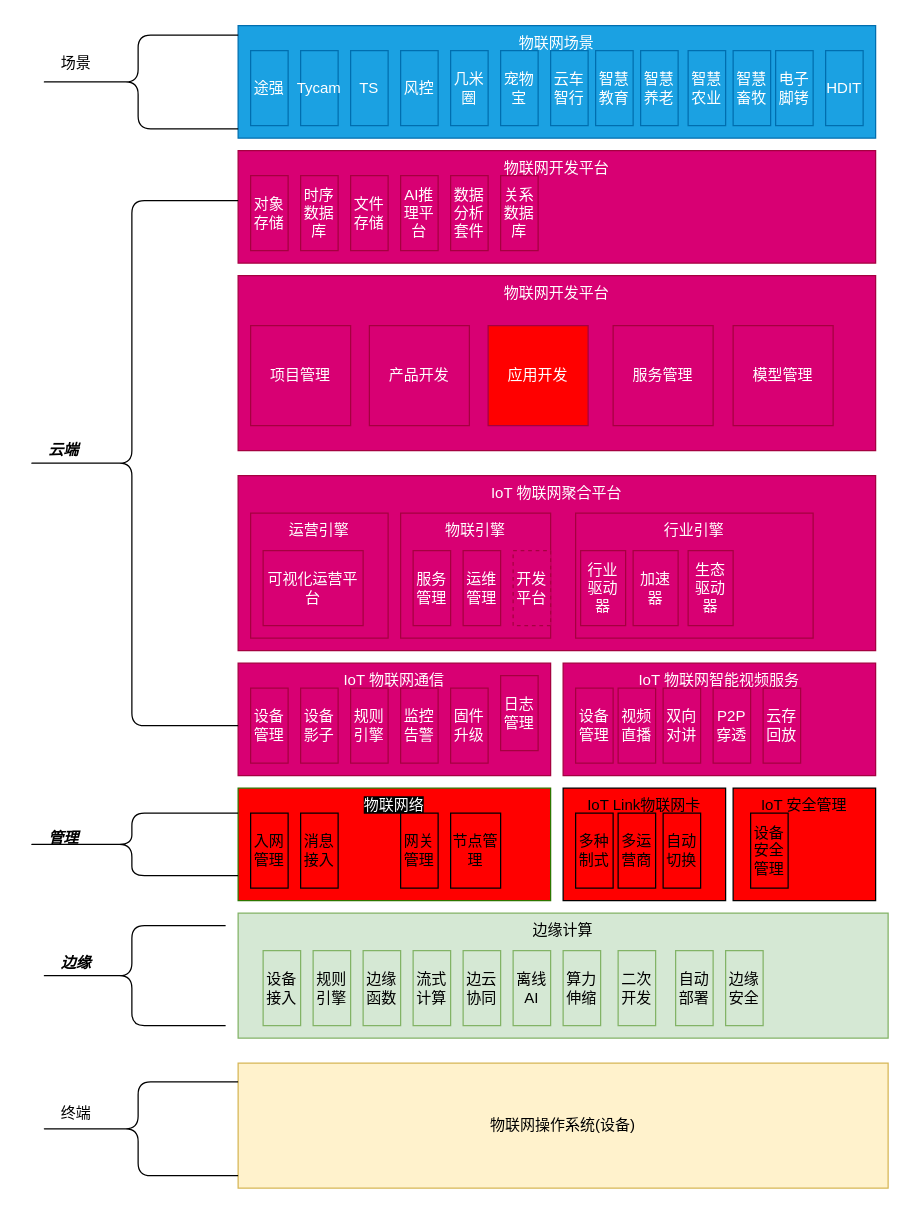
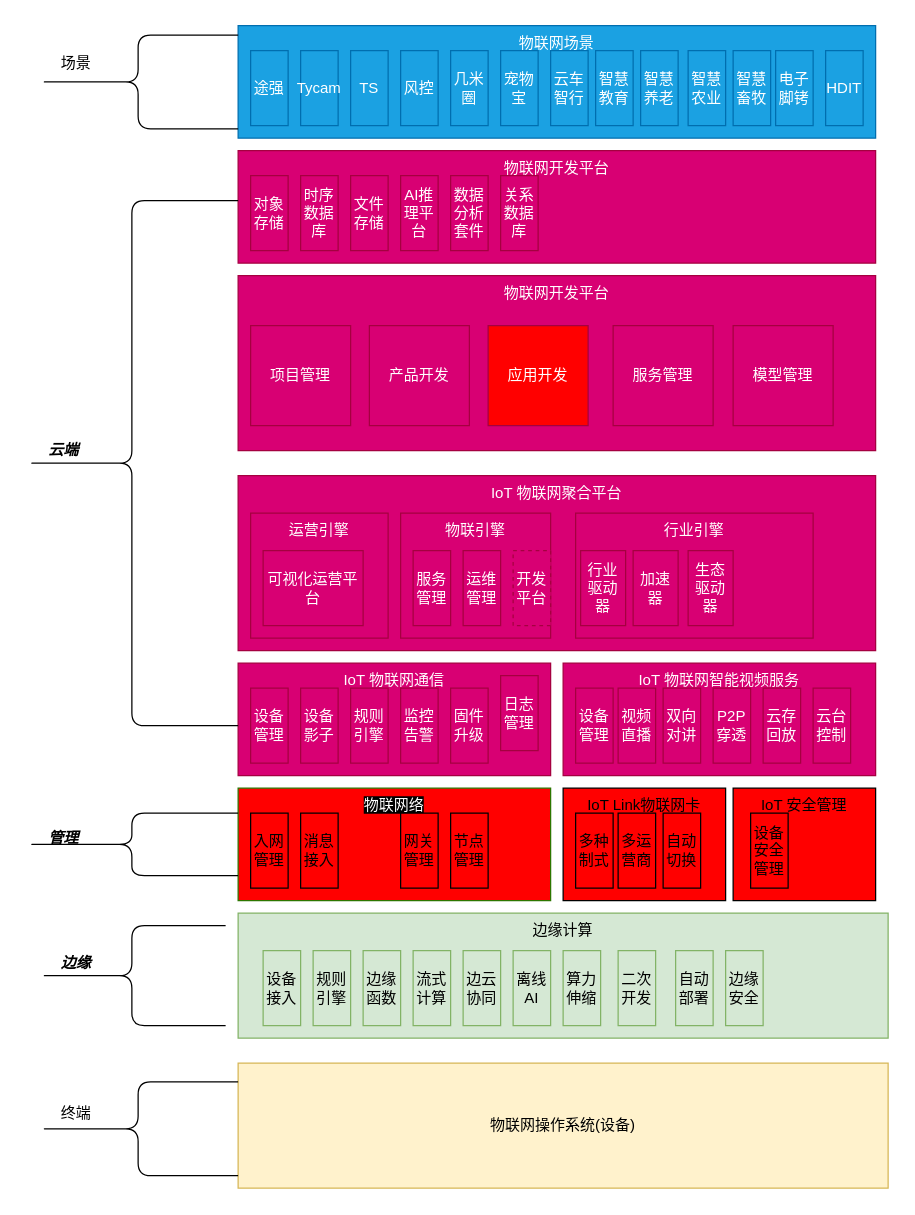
node "云台控制": added
node "节点管理": size 50x75 -> 38x75
